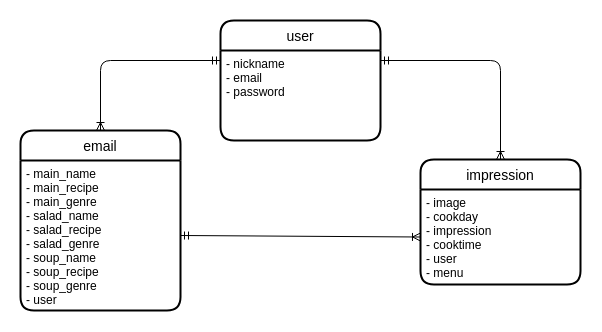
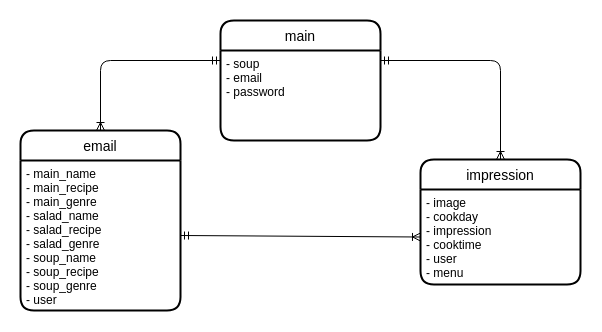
node "user": label "user" -> "main"
node "- nickname - email - password": label "- nickname - email - password" -> "- soup - email - password"
